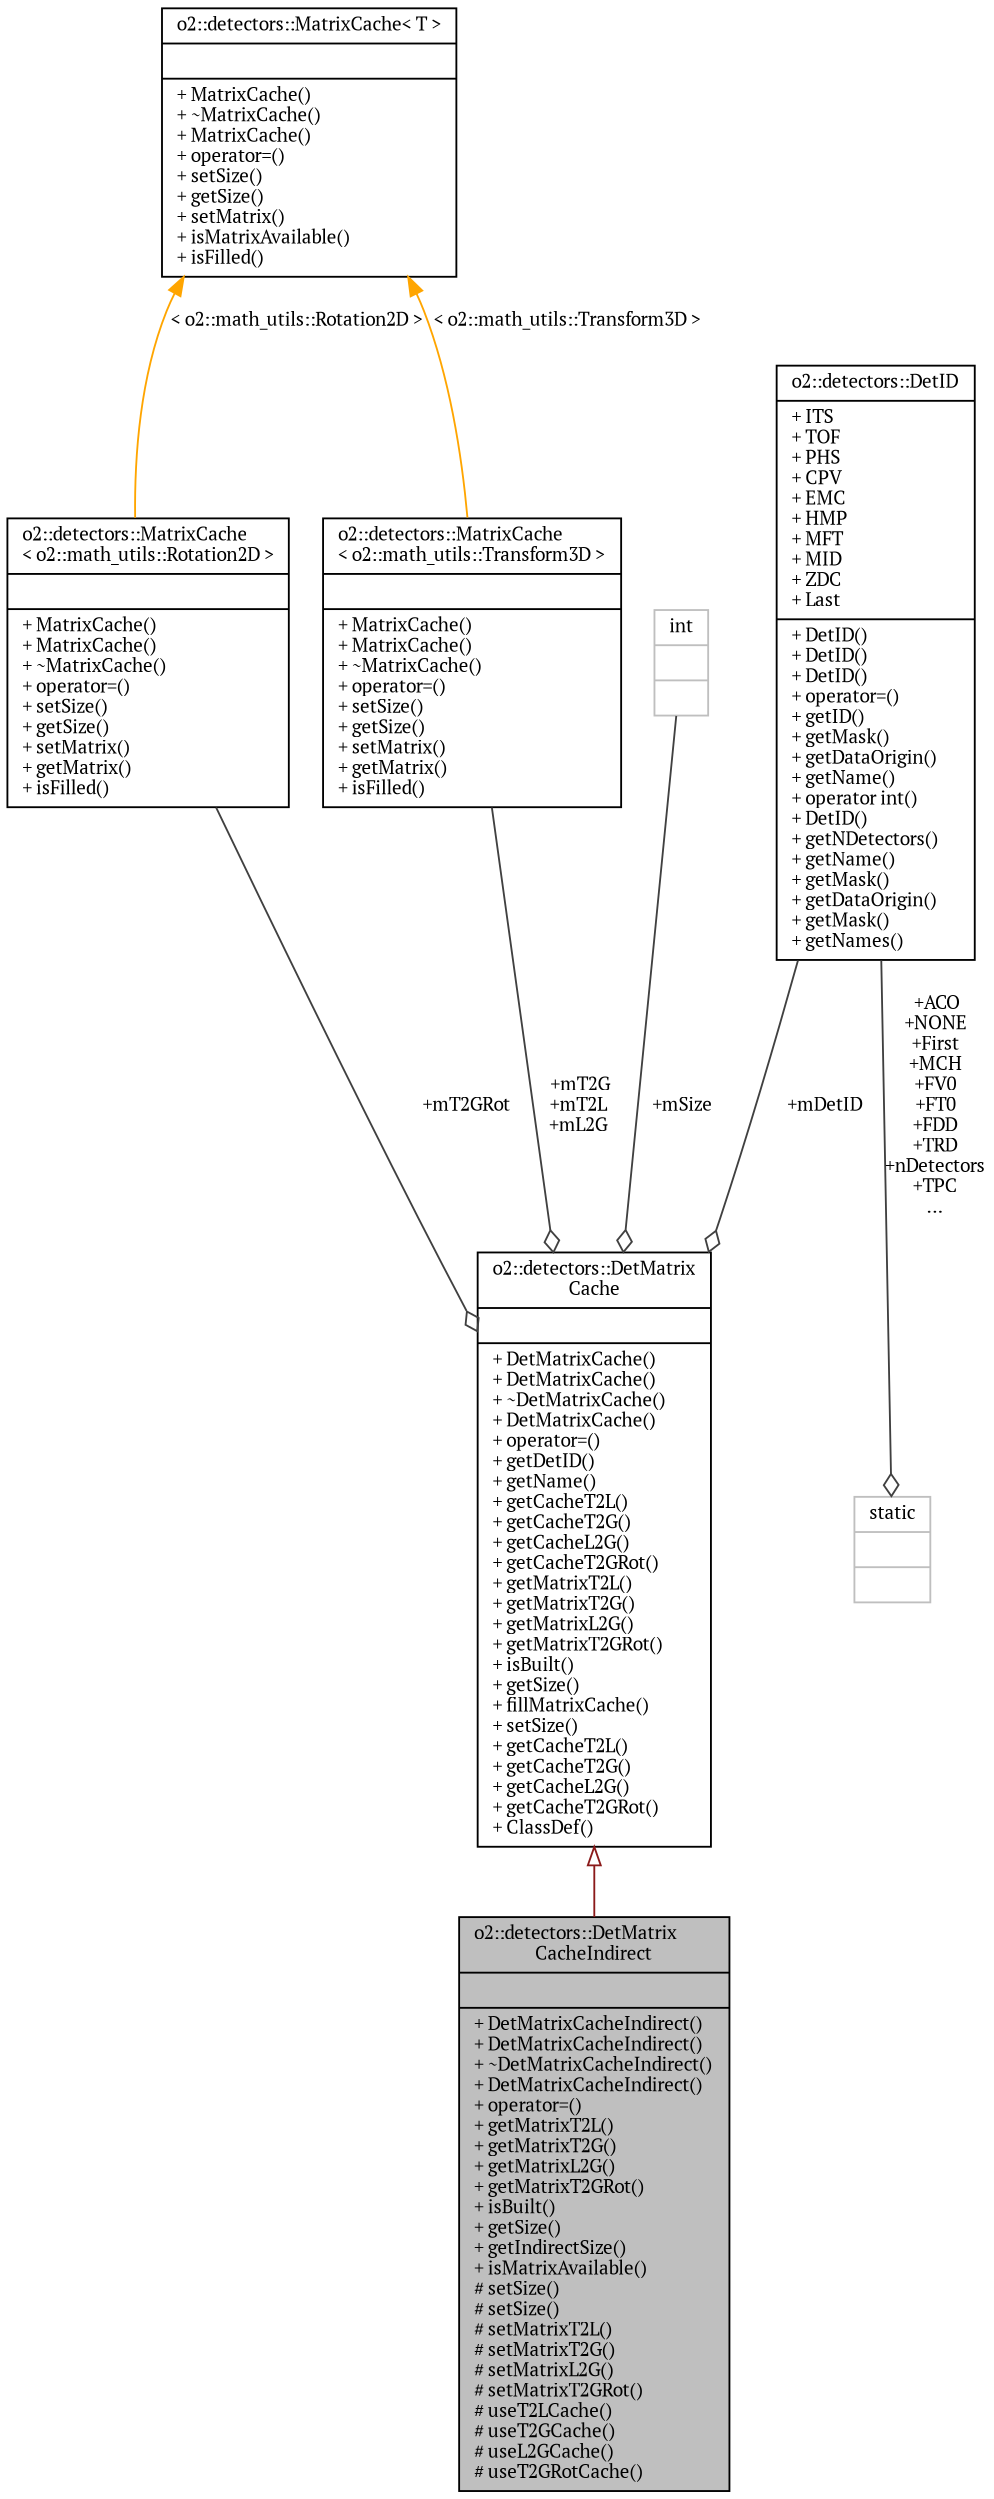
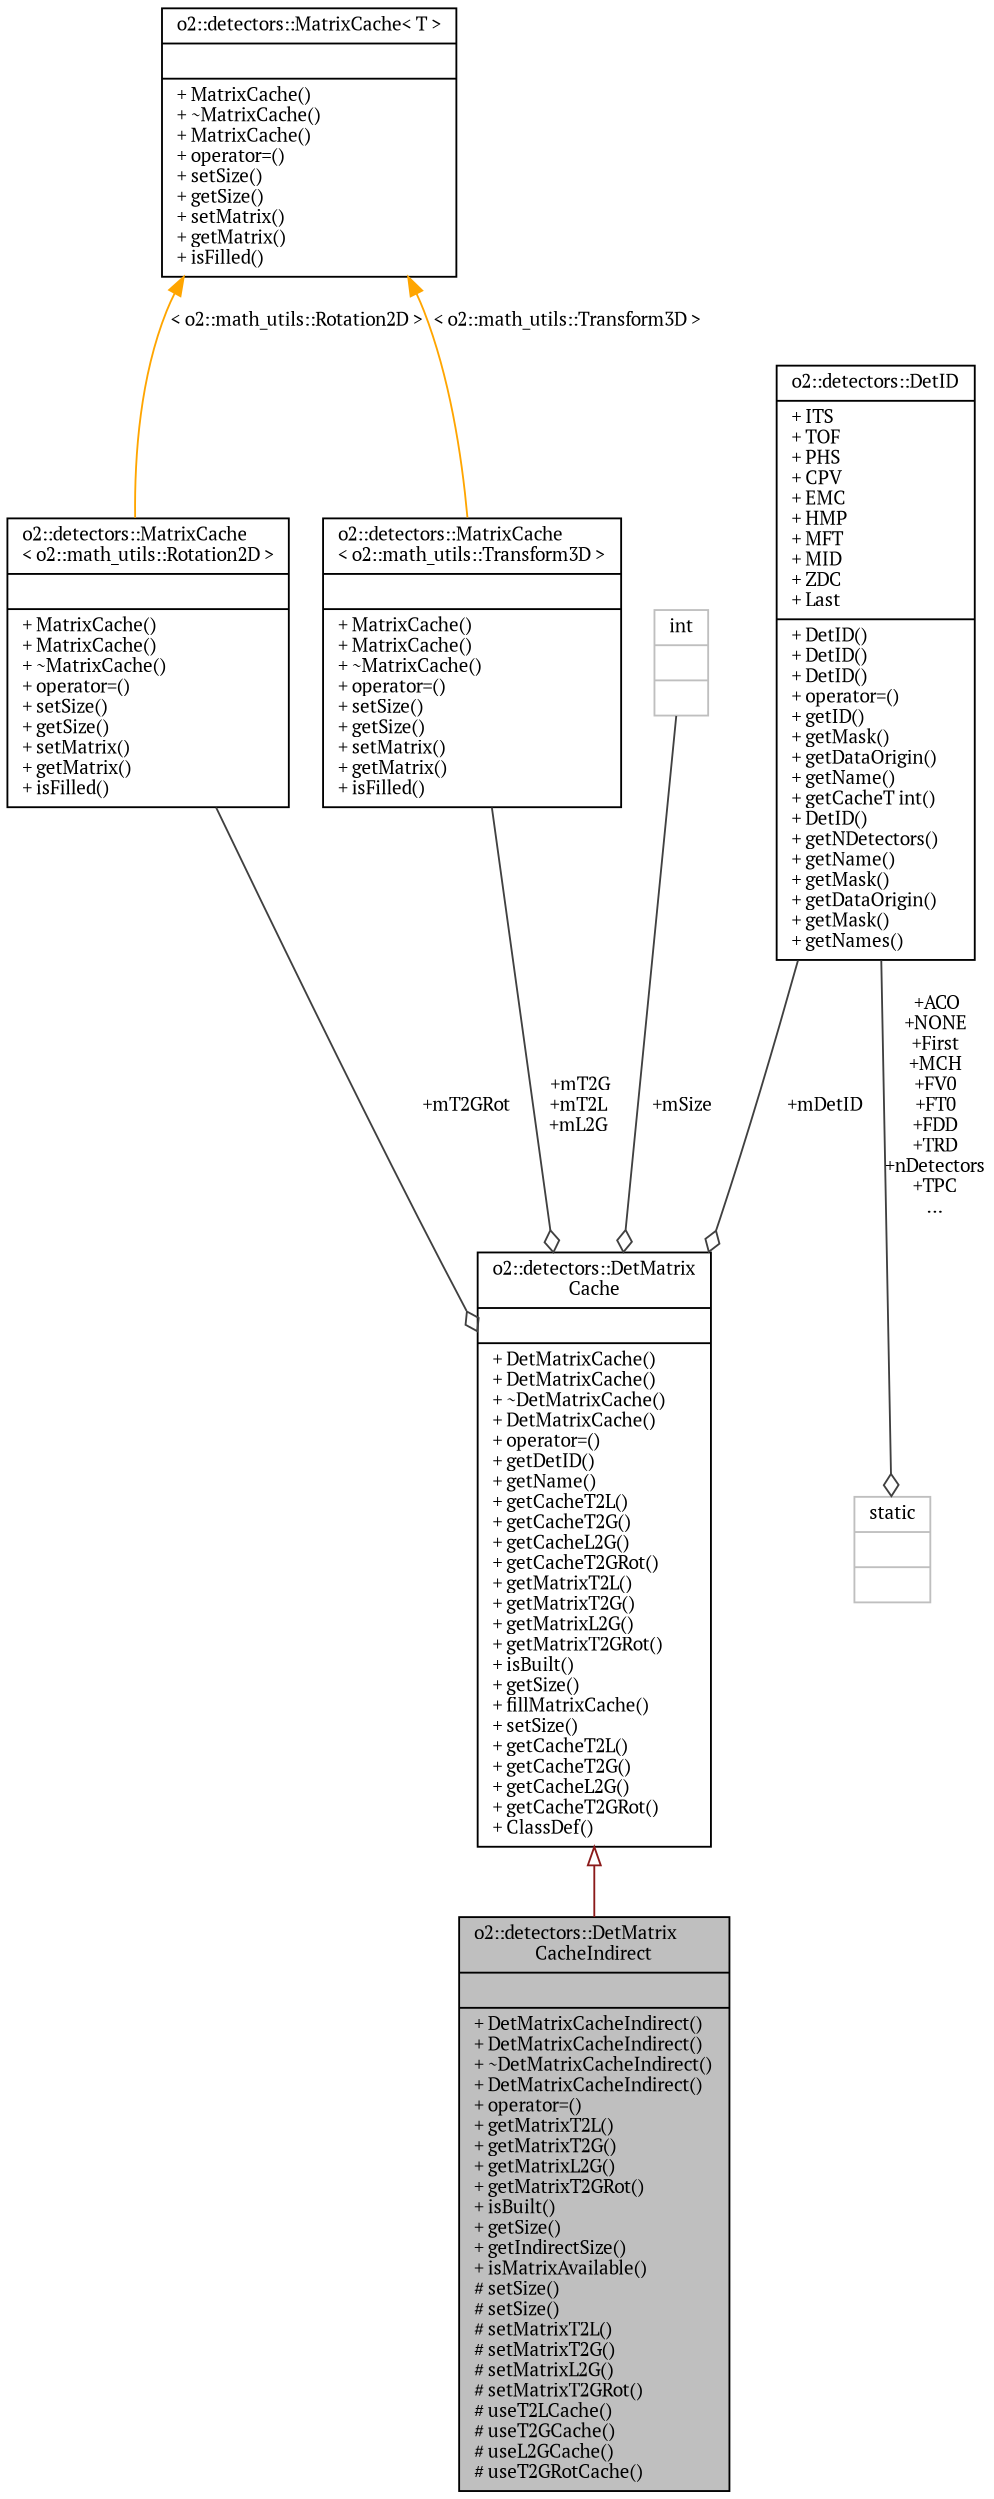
node "o2::detectors::MatrixCache< T >": text "+ isMatrixAvailable()" -> "+ getMatrix()"
node "o2::detectors::DetID": text "+ operator int()" -> "+ getCacheT int()"
